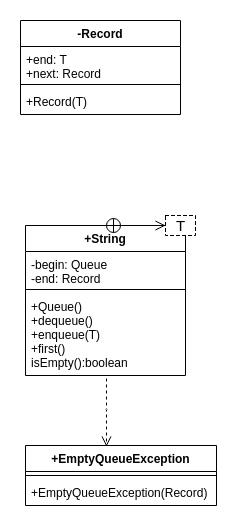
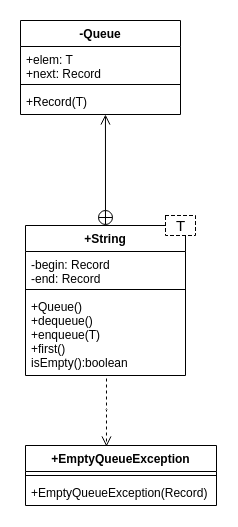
node "-Record": label "-Record" -> "-Queue"
node "+end: T +next: Record": label "+end: T +next: Record" -> "+elem: T +next: Record"
edge "T" -- "+String": now "+Record(T)" -- "+String"
node "-begin: Queue -end: Record": label "-begin: Queue -end: Record" -> "-begin: Record -end: Record"
